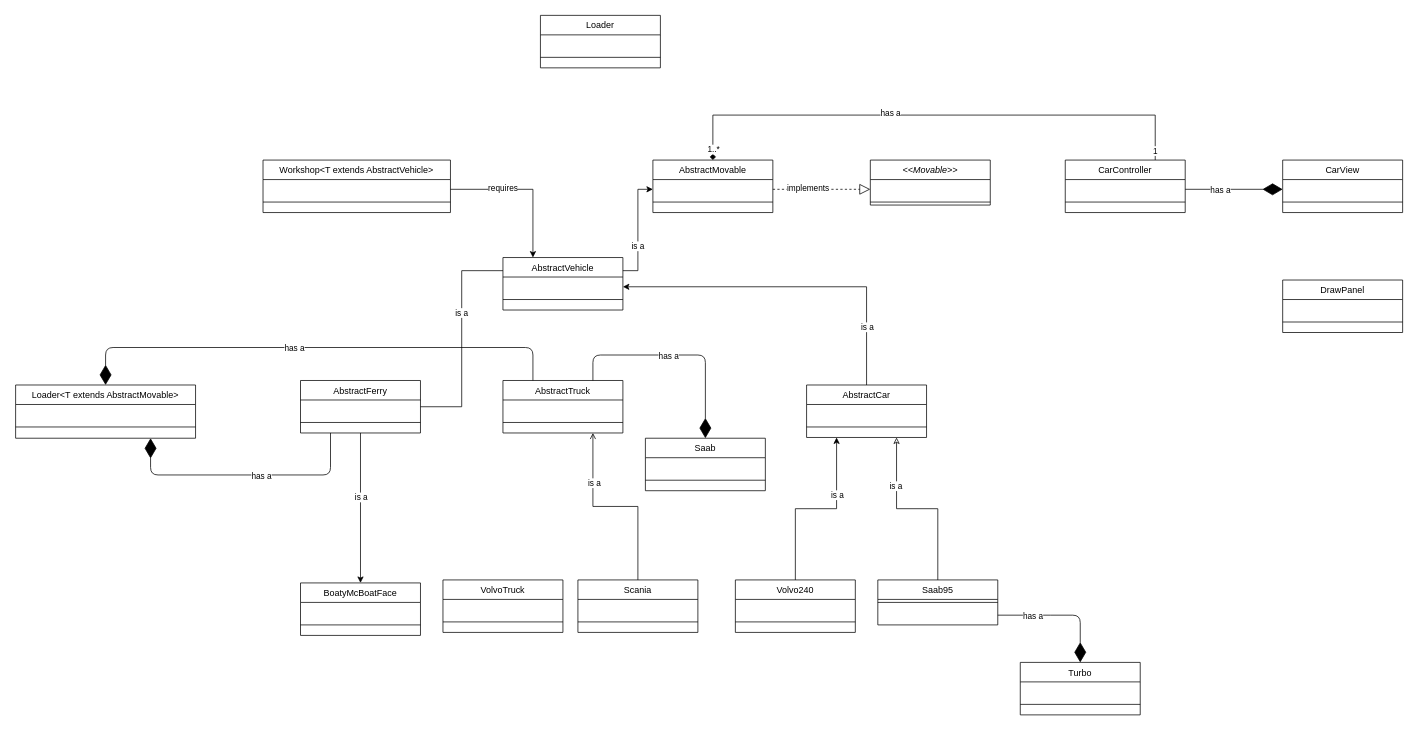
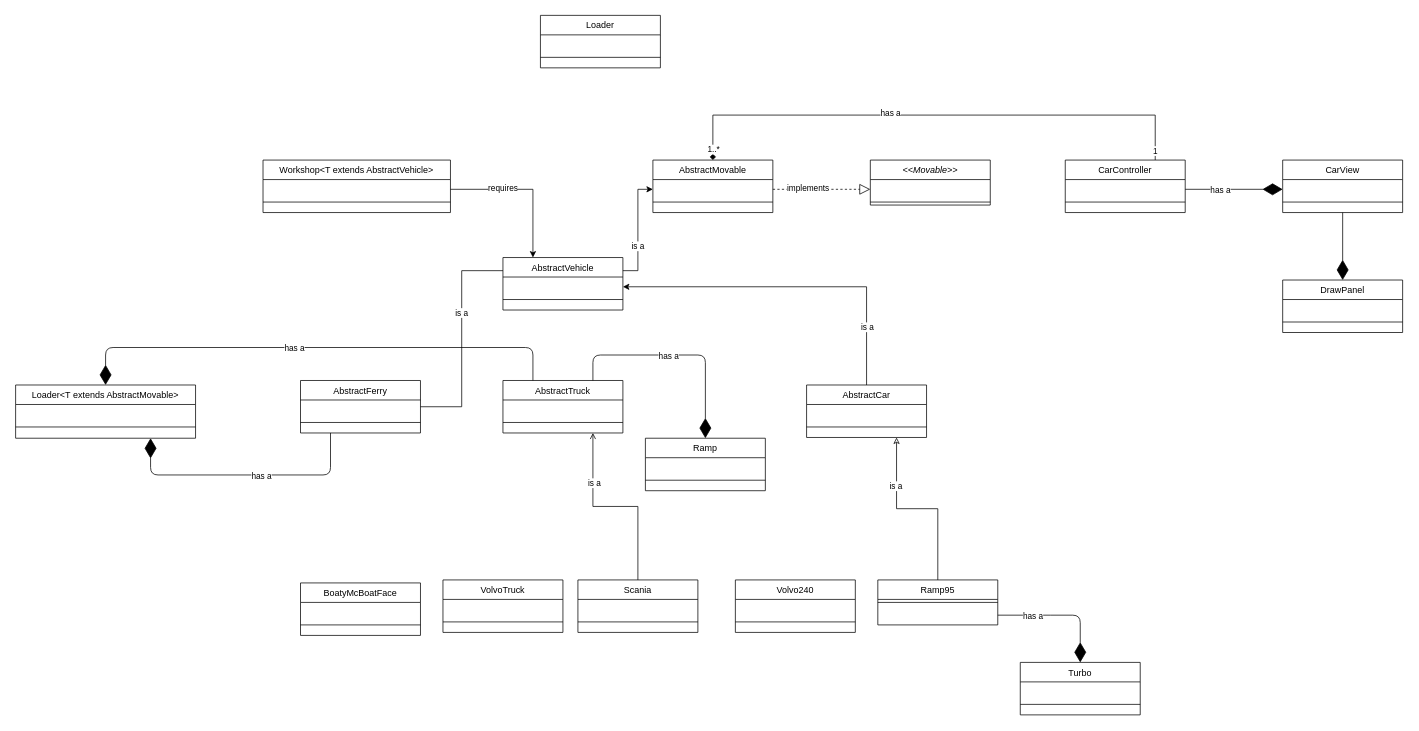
edge "CarView" -> "DrawPanel": added
node "Saab": label "Saab" -> "Ramp"
edge "AbstractFerry" -> "BoatyMcBoatFace": removed, label "is a"
edge "Volvo240" -> "AbstractCar": removed, label "is a"
node "Saab95": label "Saab95" -> "Ramp95"
